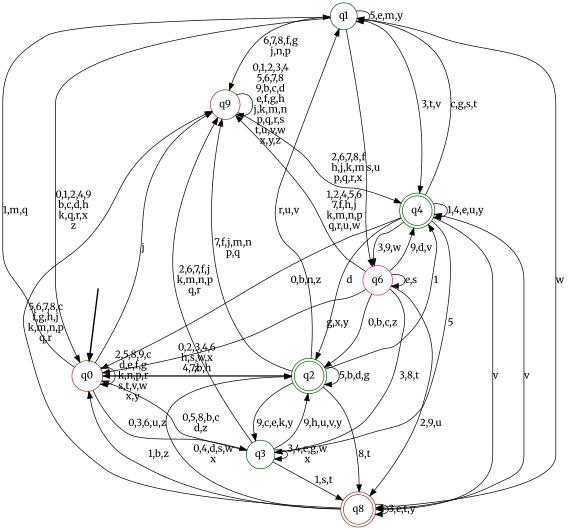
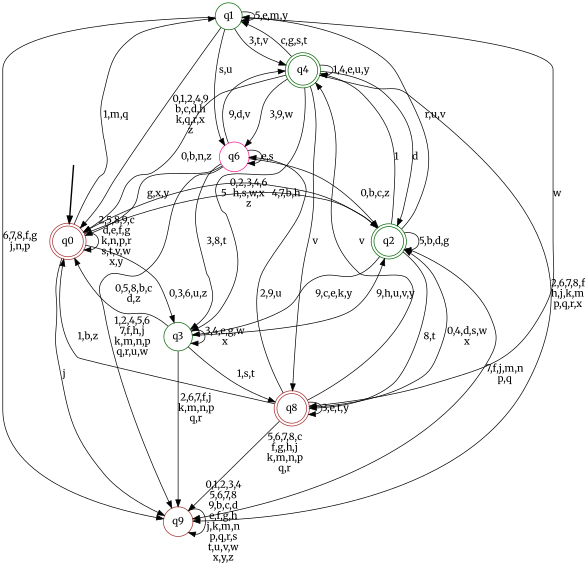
edge "q9" -> "q4": reversed
edge "q6" -> "q8": reversed
node "q0": shape circle -> doublecircle
